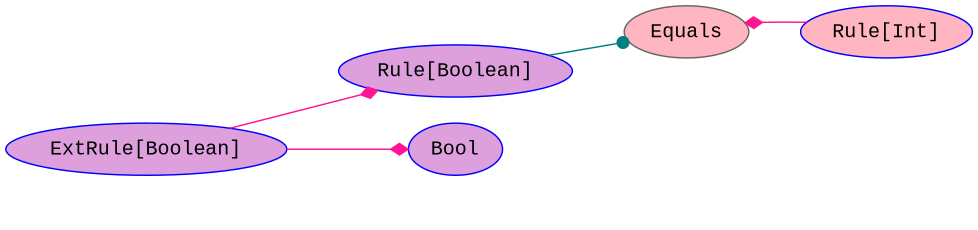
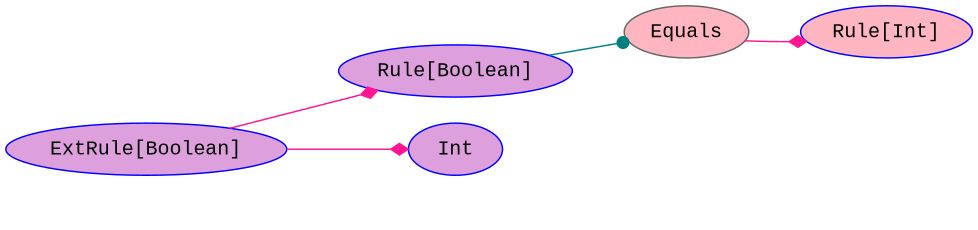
edge "Rule[Int]" -> "Equals": reversed
node "Bool": label "Bool" -> "Int"
